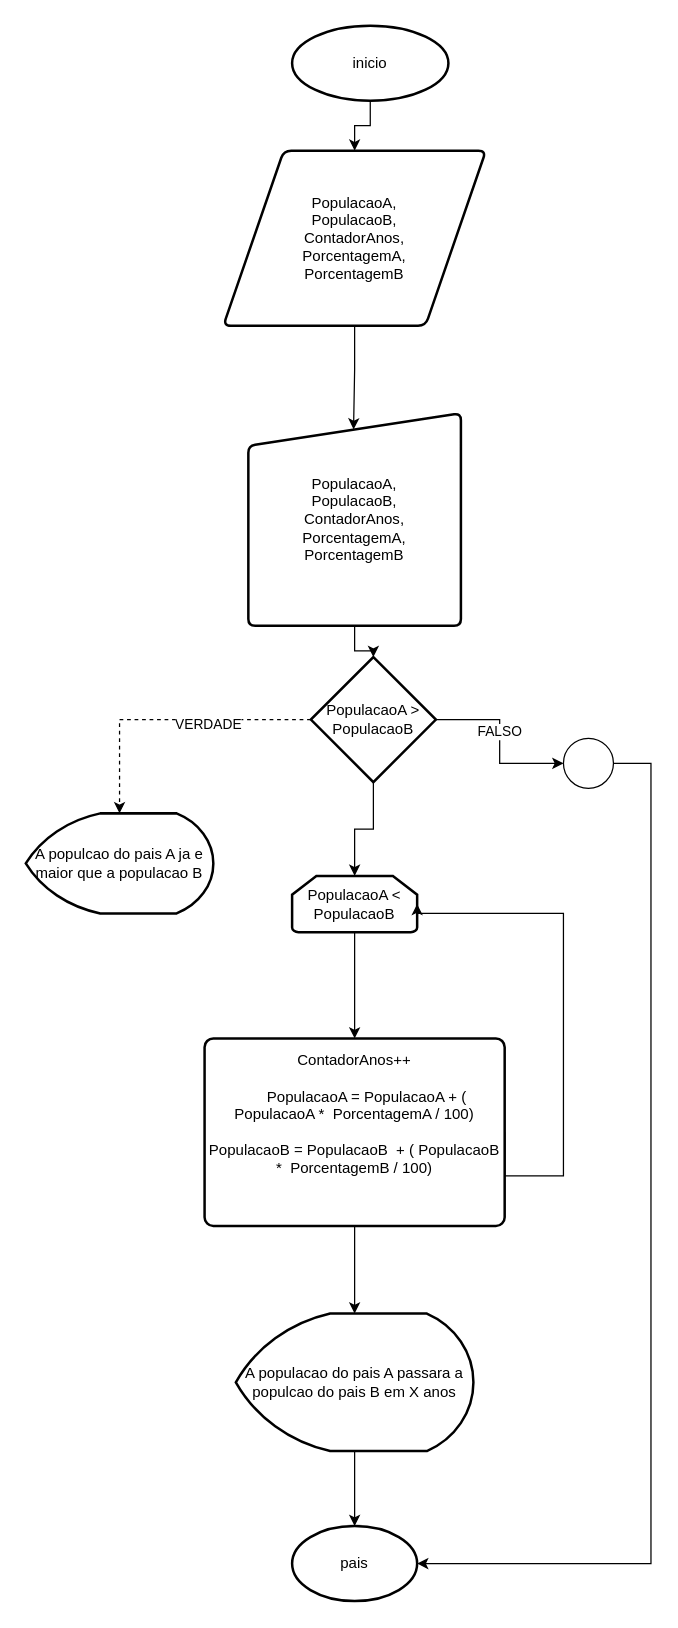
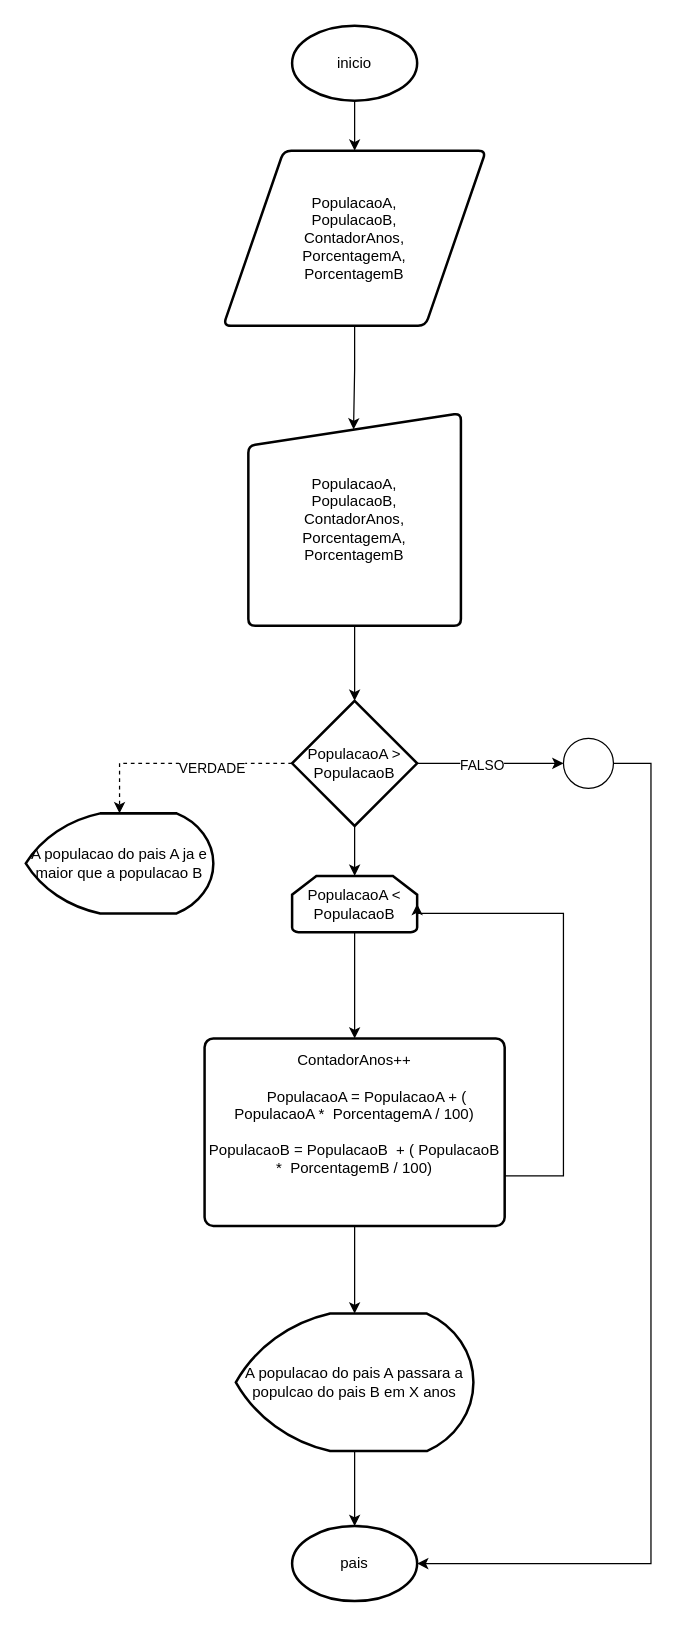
node "inicio": size 156x75 -> 125x75
node "PopulacaoA > PopulacaoB": moved (373, 719) -> (354, 763)
node "A populcao do pais A ja e maior que a populacao B": label "A populcao do pais A ja e maior que a populacao B" -> "A populacao do pais A ja e maior que a populacao B"
